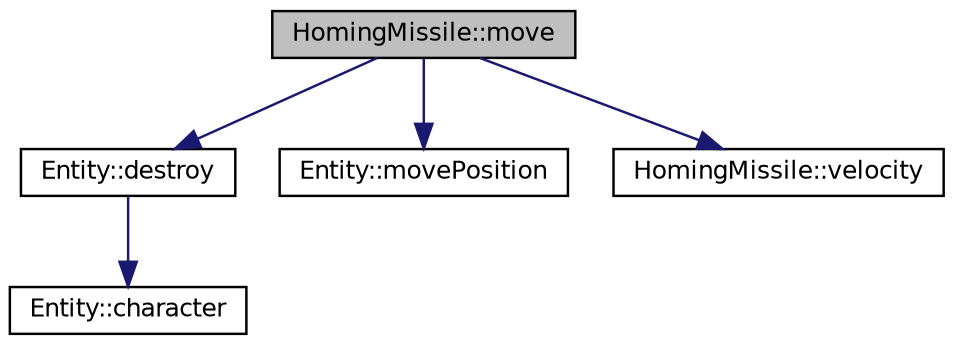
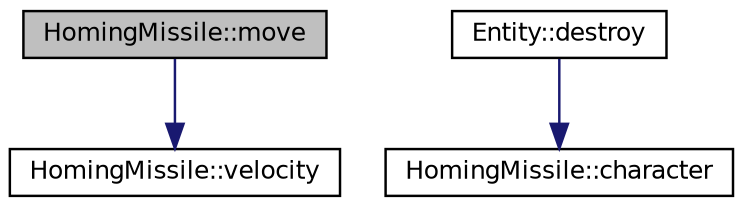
edge "HomingMissile::move" -> "Entity::destroy": removed
node "Entity::movePosition": removed
node "Entity::character": label "Entity::character" -> "HomingMissile::character"
